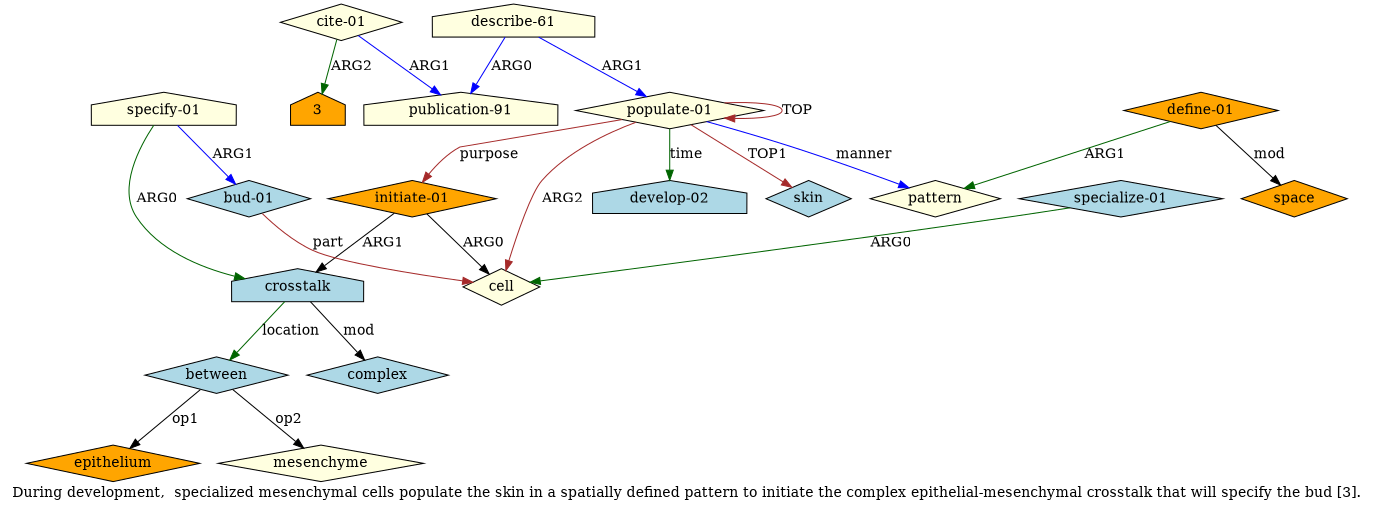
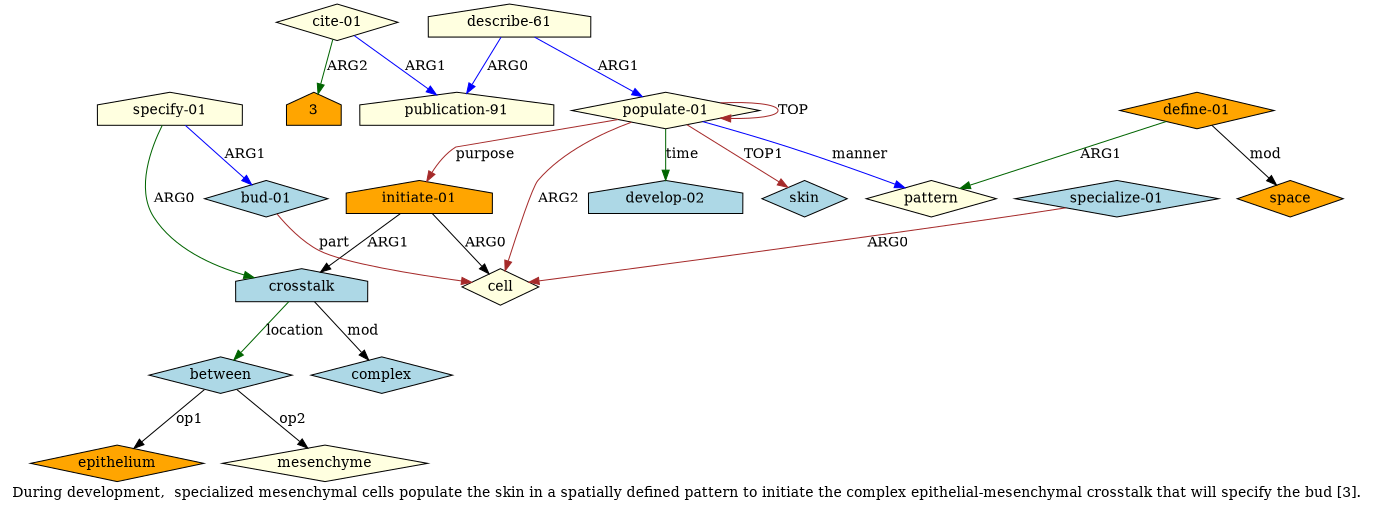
node "initiate-01": shape diamond -> house
edge "specialize-01" -> "cell": color darkgreen -> brown
